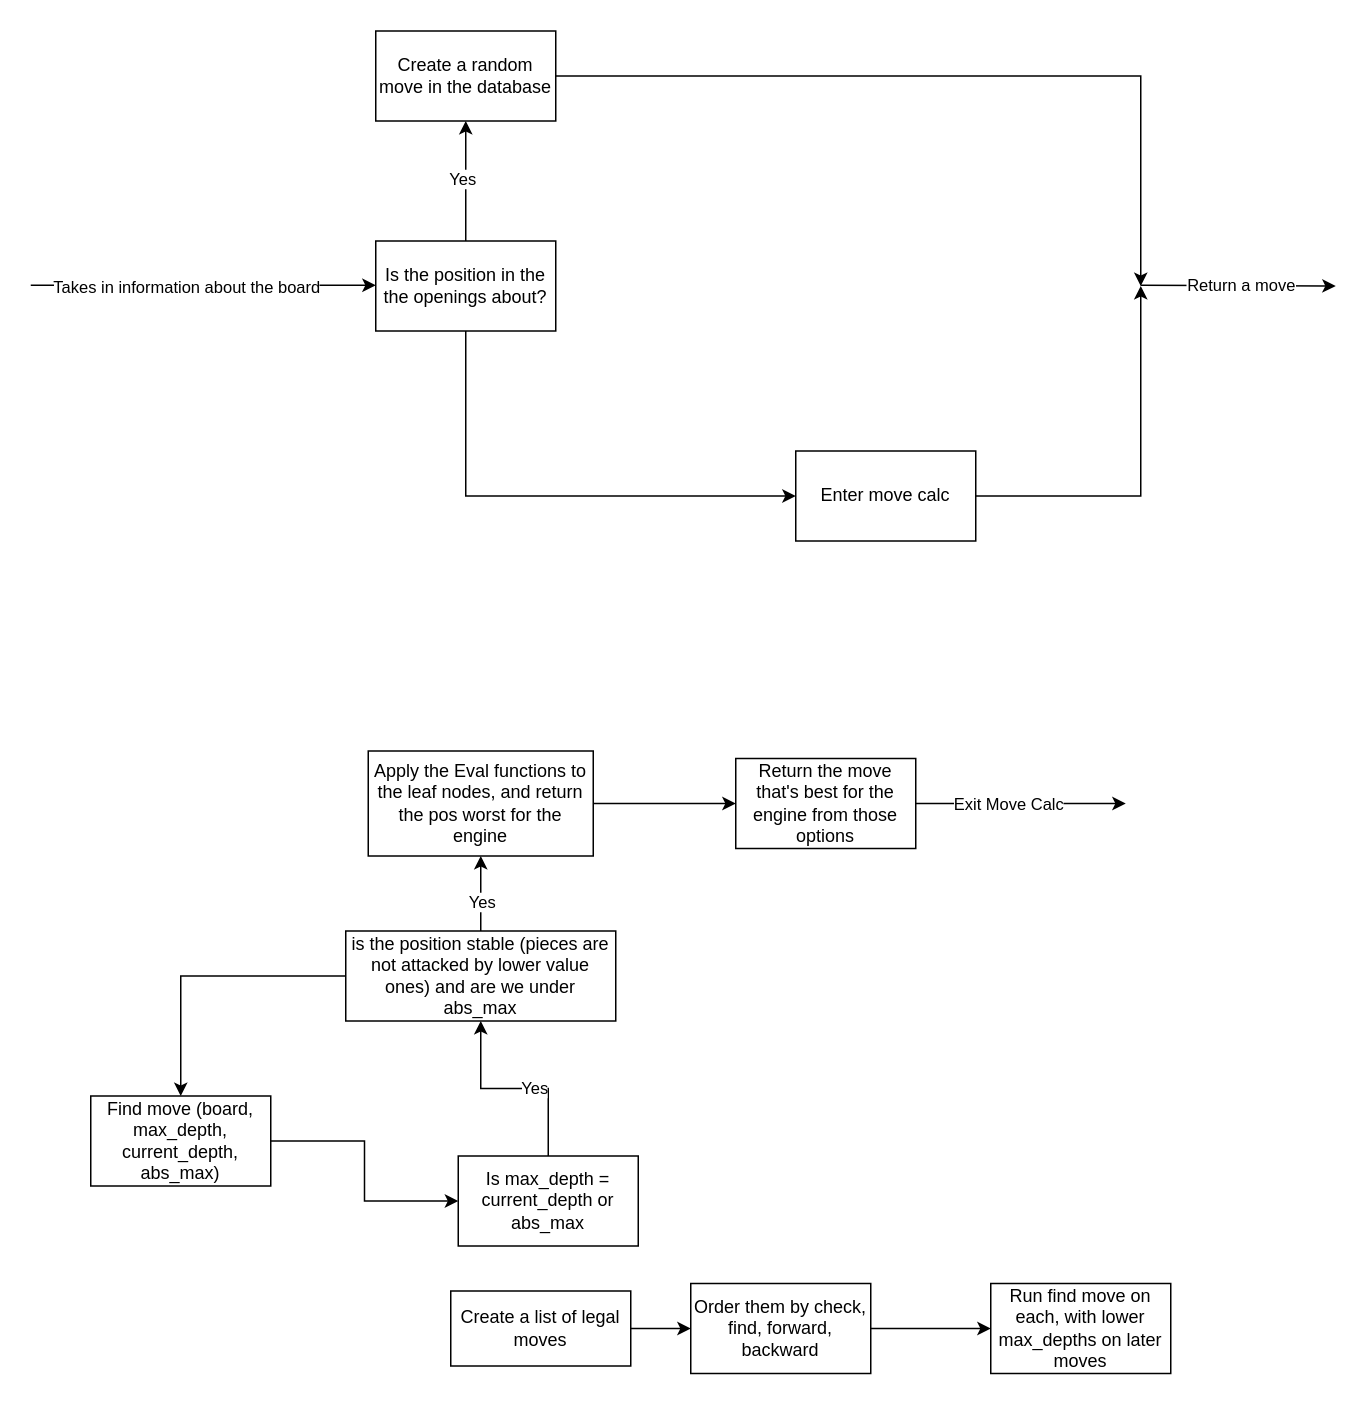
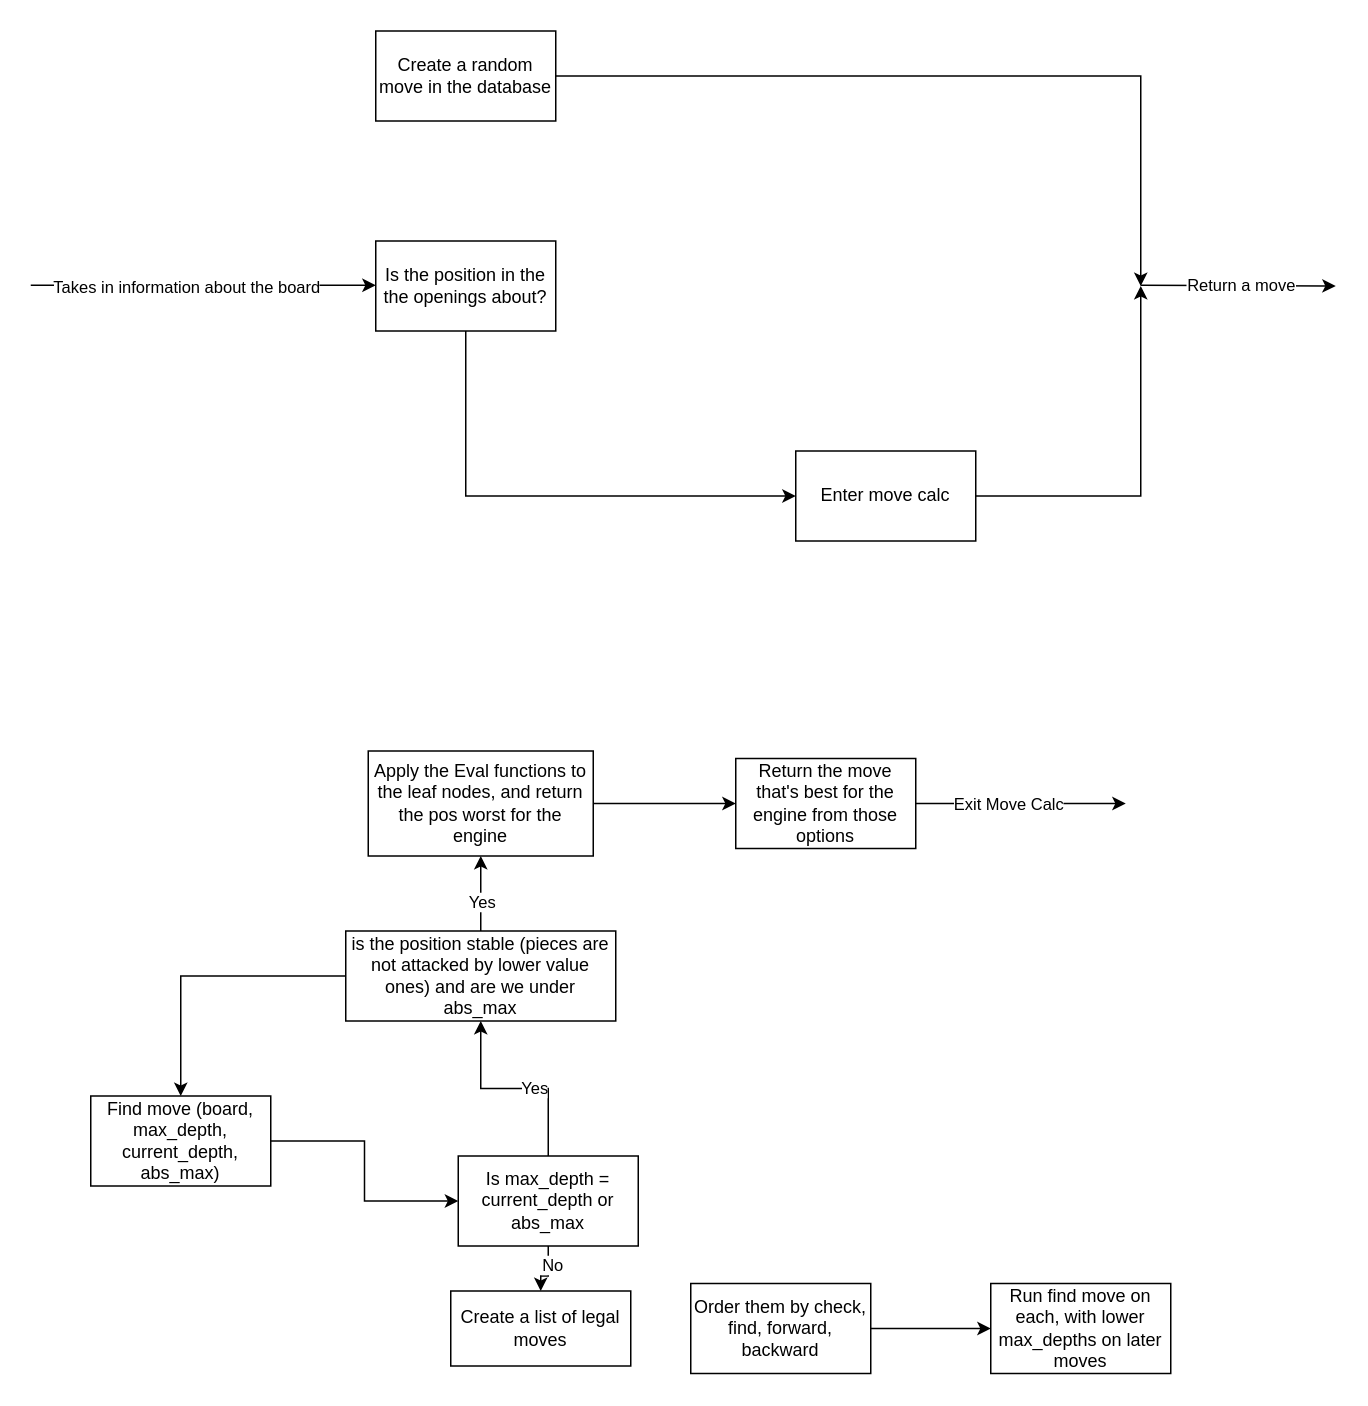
edge "Is the position in the the openings about?" -> "Create a random move in the database": removed, label "Yes"
edge "Is max_depth = current_depth or abs_max" -> "Create a list of legal moves": added, label "No"
edge "Create a list of legal moves" -> "Order them by check, find, forward, backward": removed
